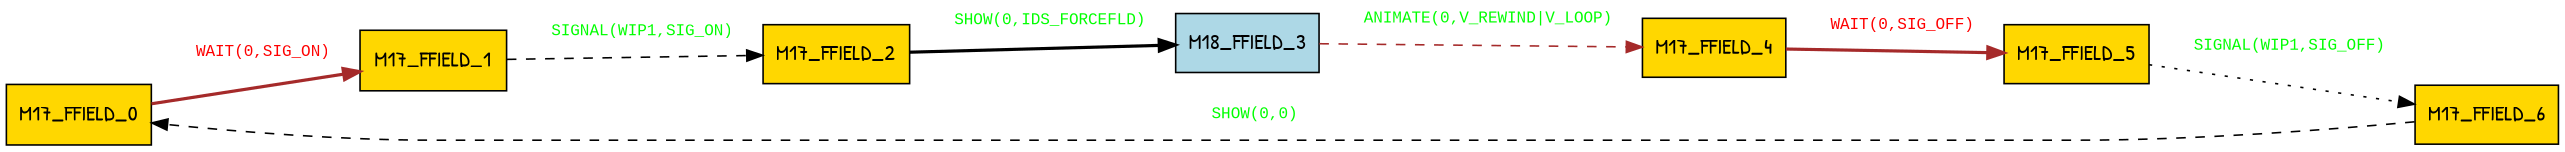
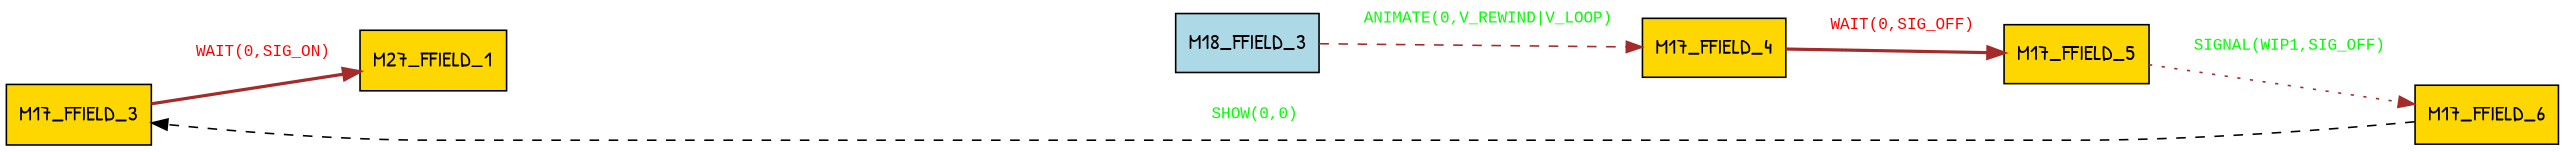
node "M17_FFIELD_2": removed
node "M17_FFIELD_1": label "M17_FFIELD_1" -> "M27_FFIELD_1"
edge "M17_FFIELD_5" -> "M17_FFIELD_6": color black -> brown
node "M17_FFIELD_0": label "M17_FFIELD_0" -> "M17_FFIELD_3"
